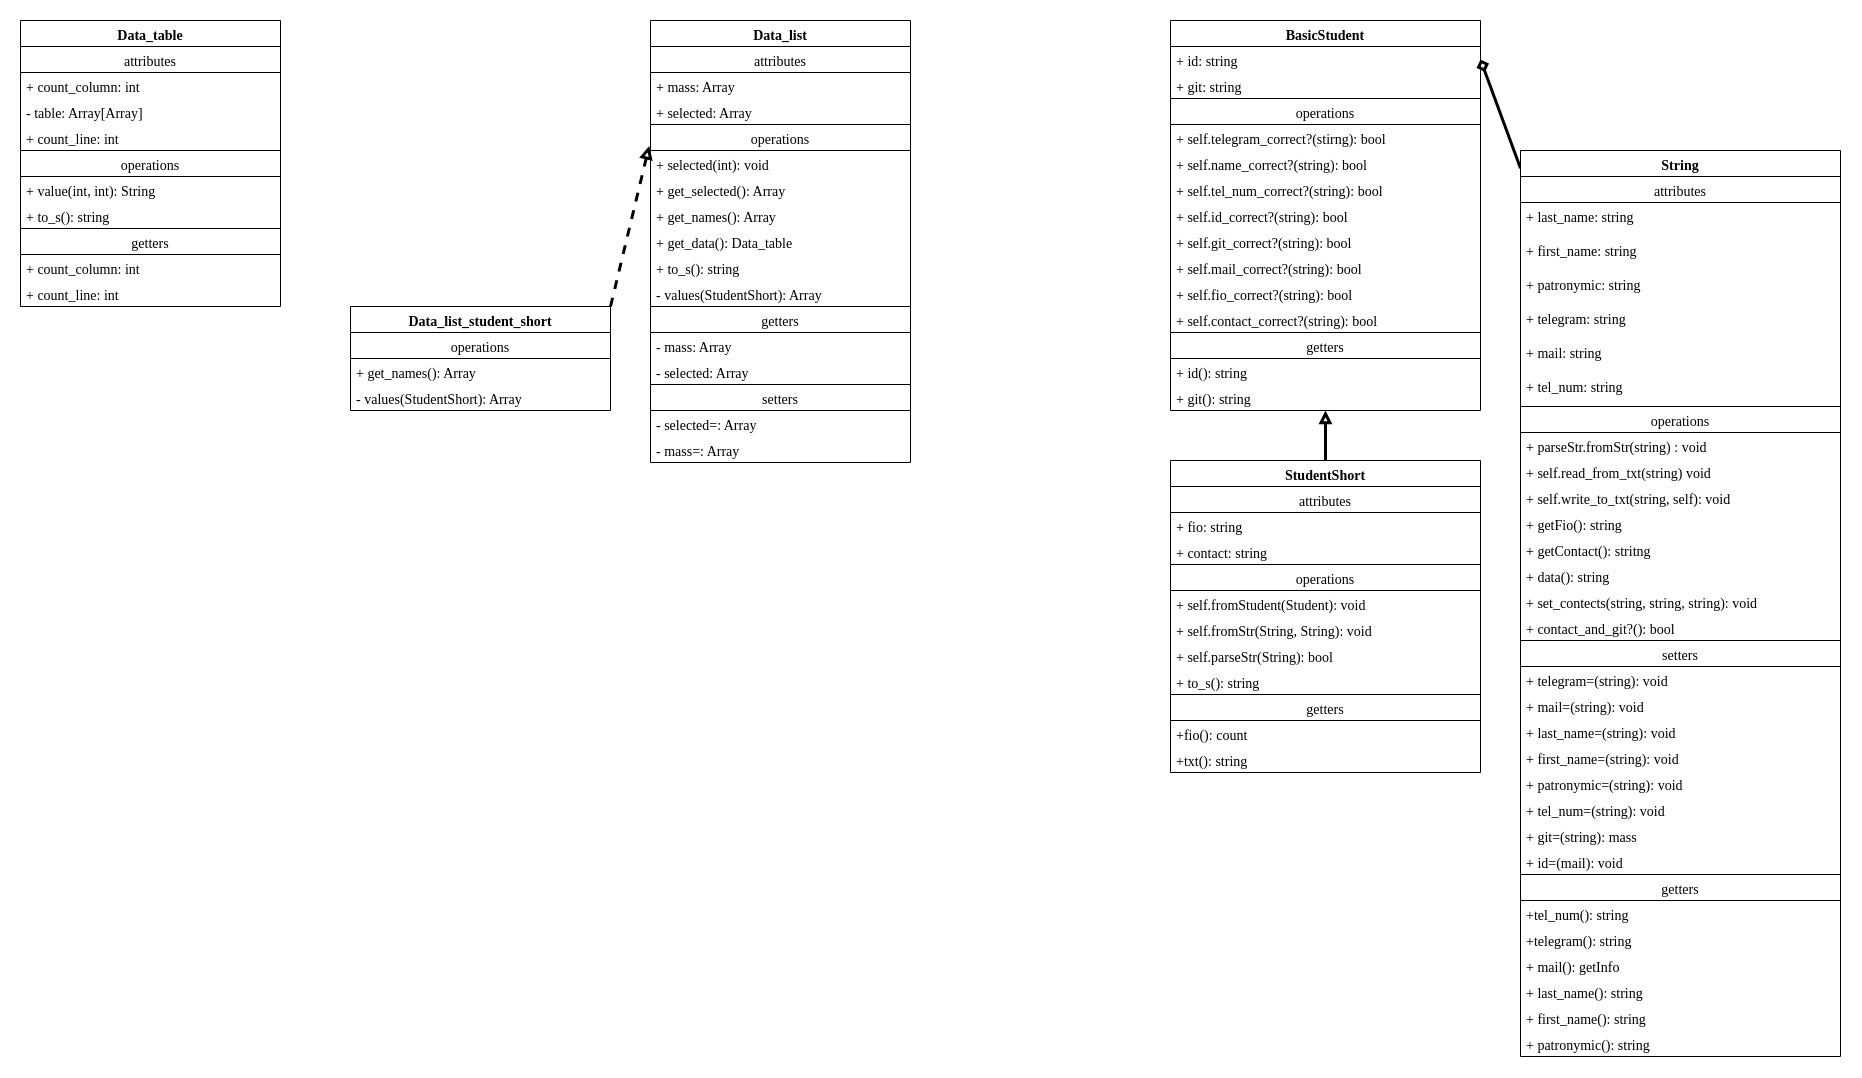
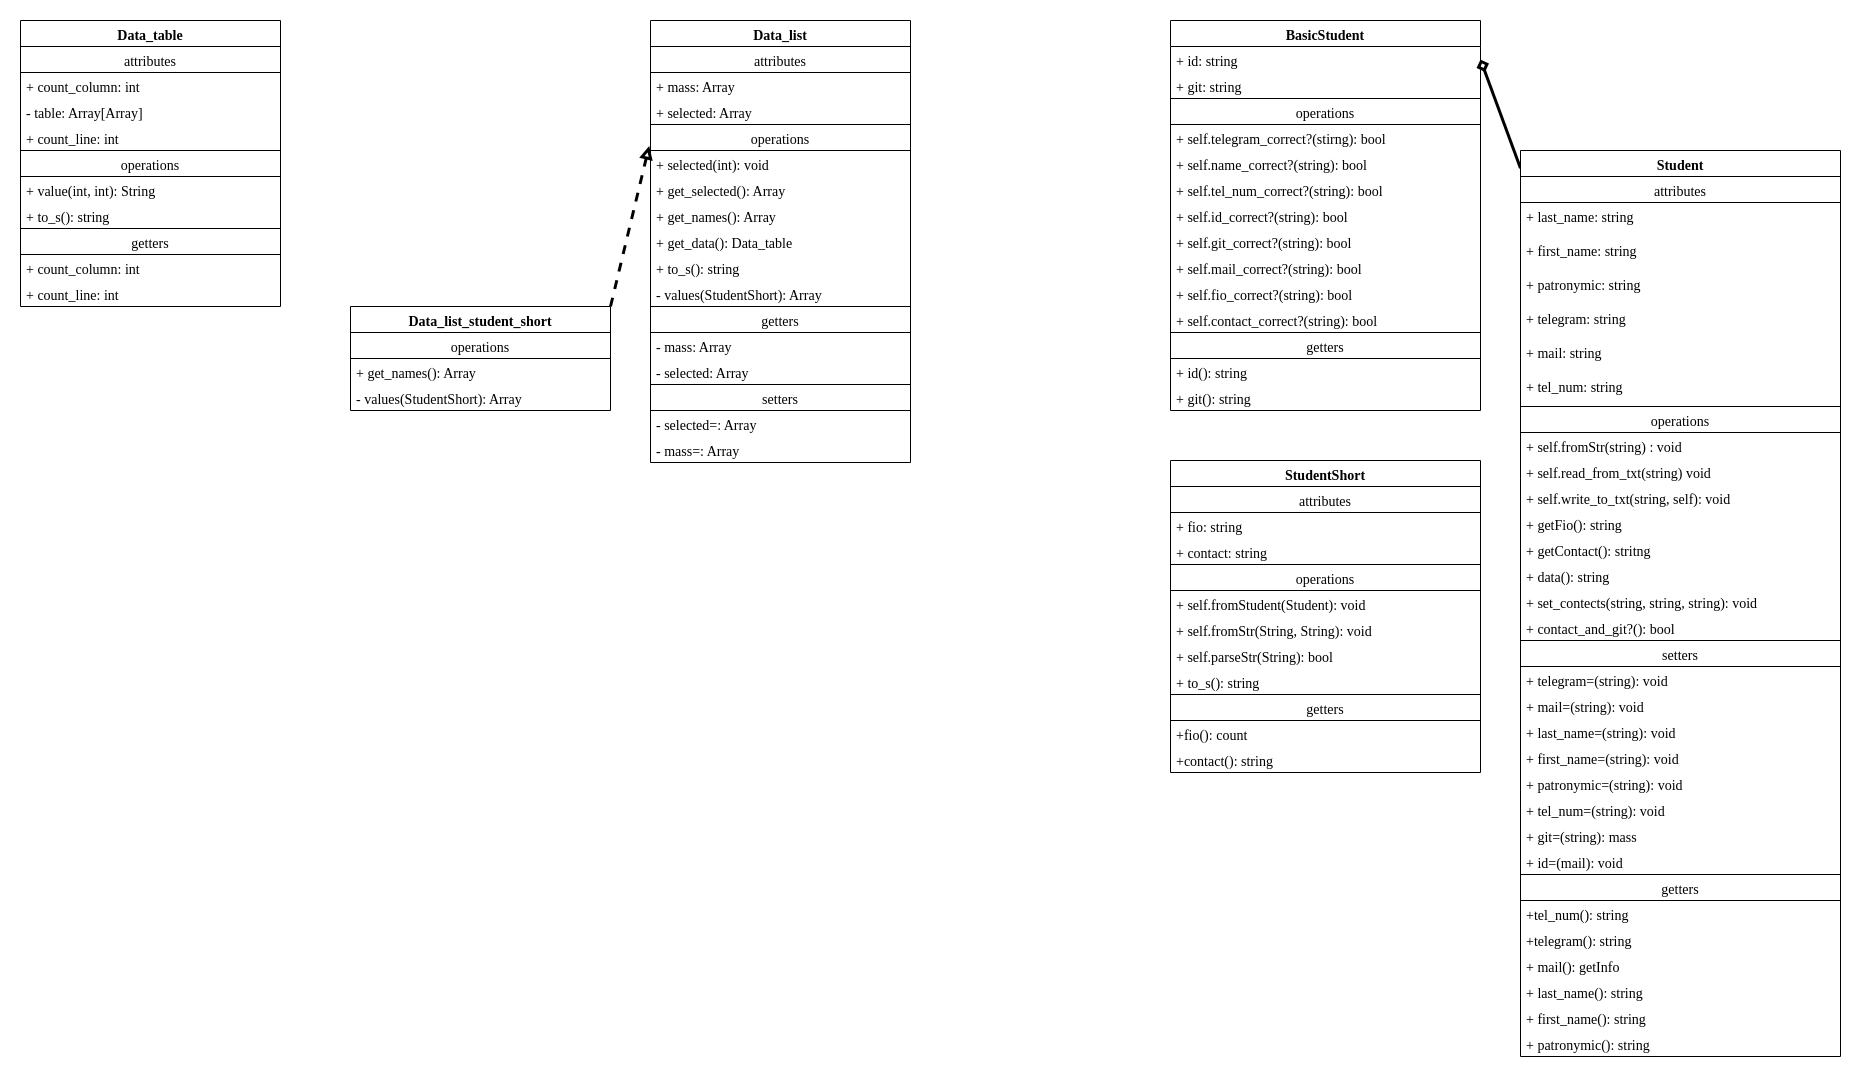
node "String": label "String" -> "Student"
edge "StudentShort" -> "BasicStudent": removed
node "+ parseStr.fromStr(string) : void": label "+ parseStr.fromStr(string) : void" -> "+ self.fromStr(string) : void"
node "+txt(): string": label "+txt(): string" -> "+contact(): string"
